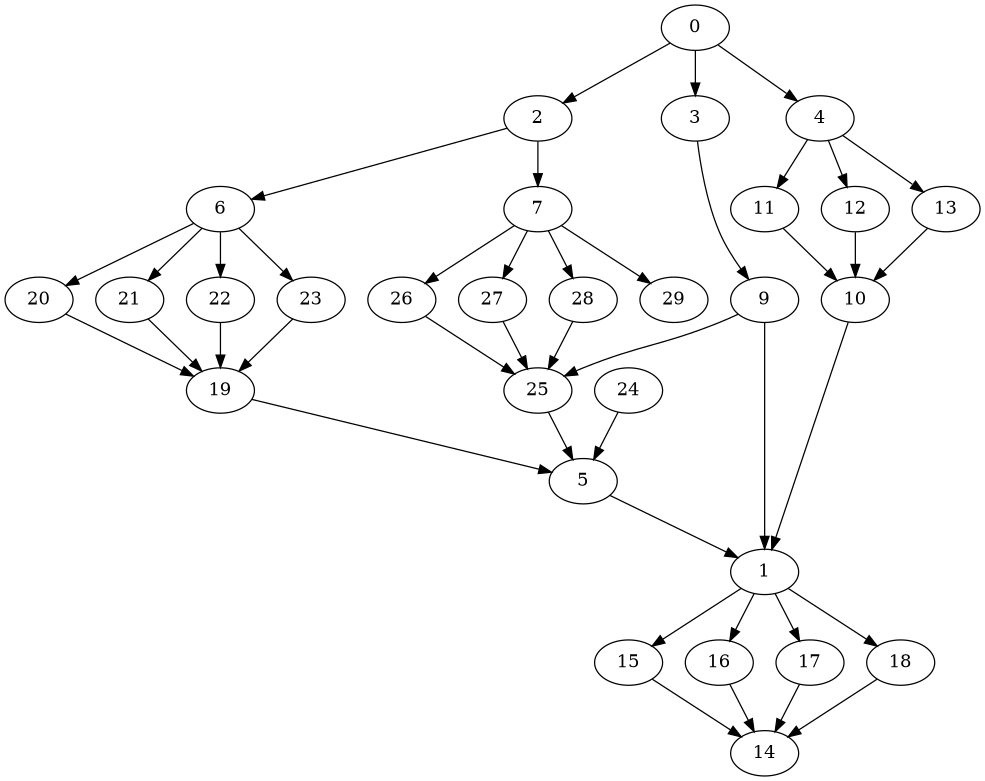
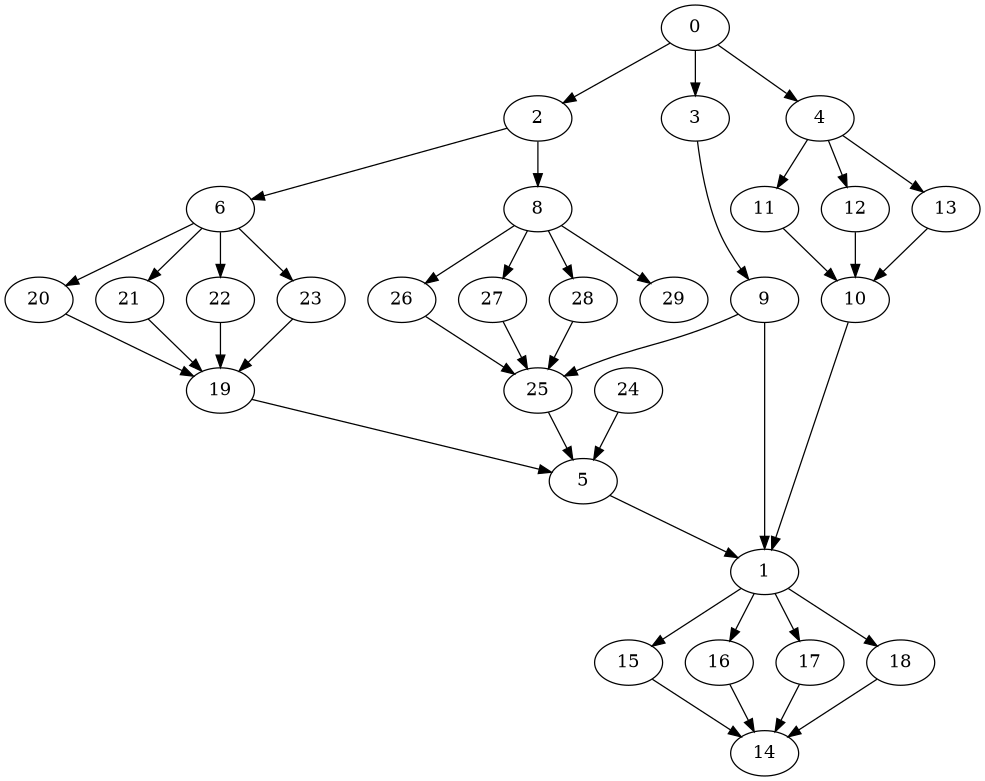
node "7": label "7" -> "8"
